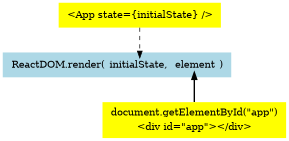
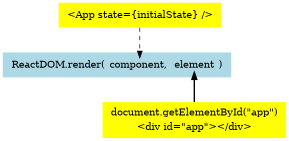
node "ReactDOM.render(": text "initialState," -> "component,"
